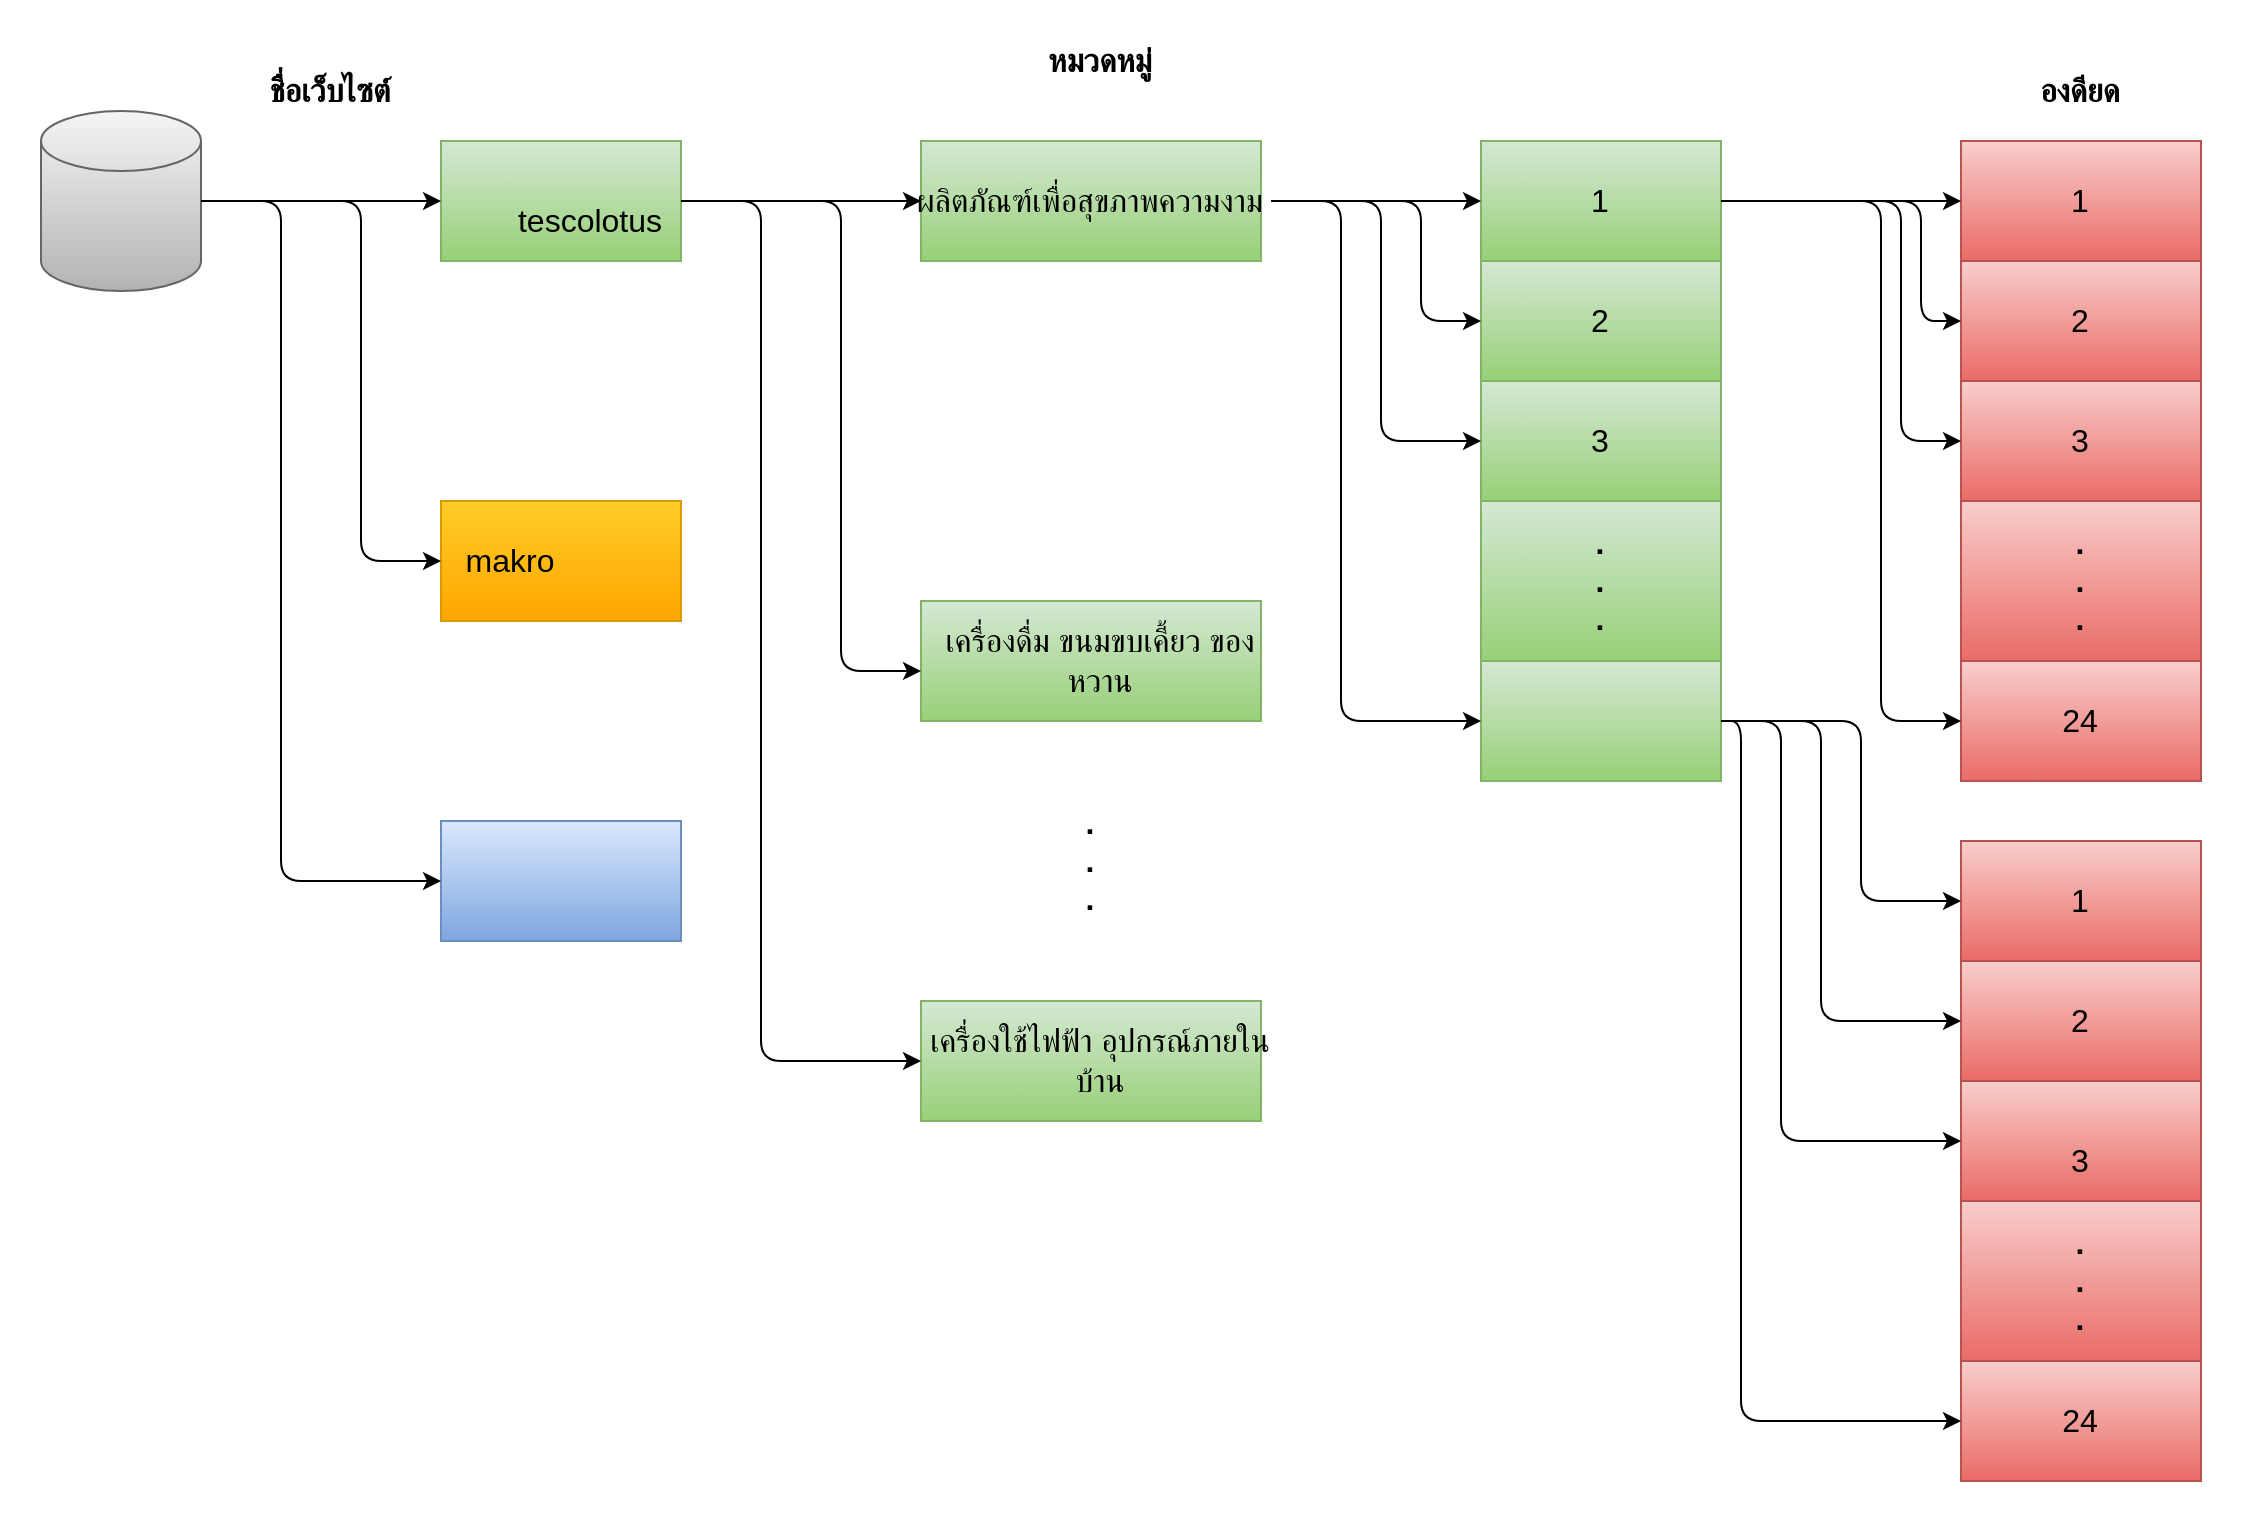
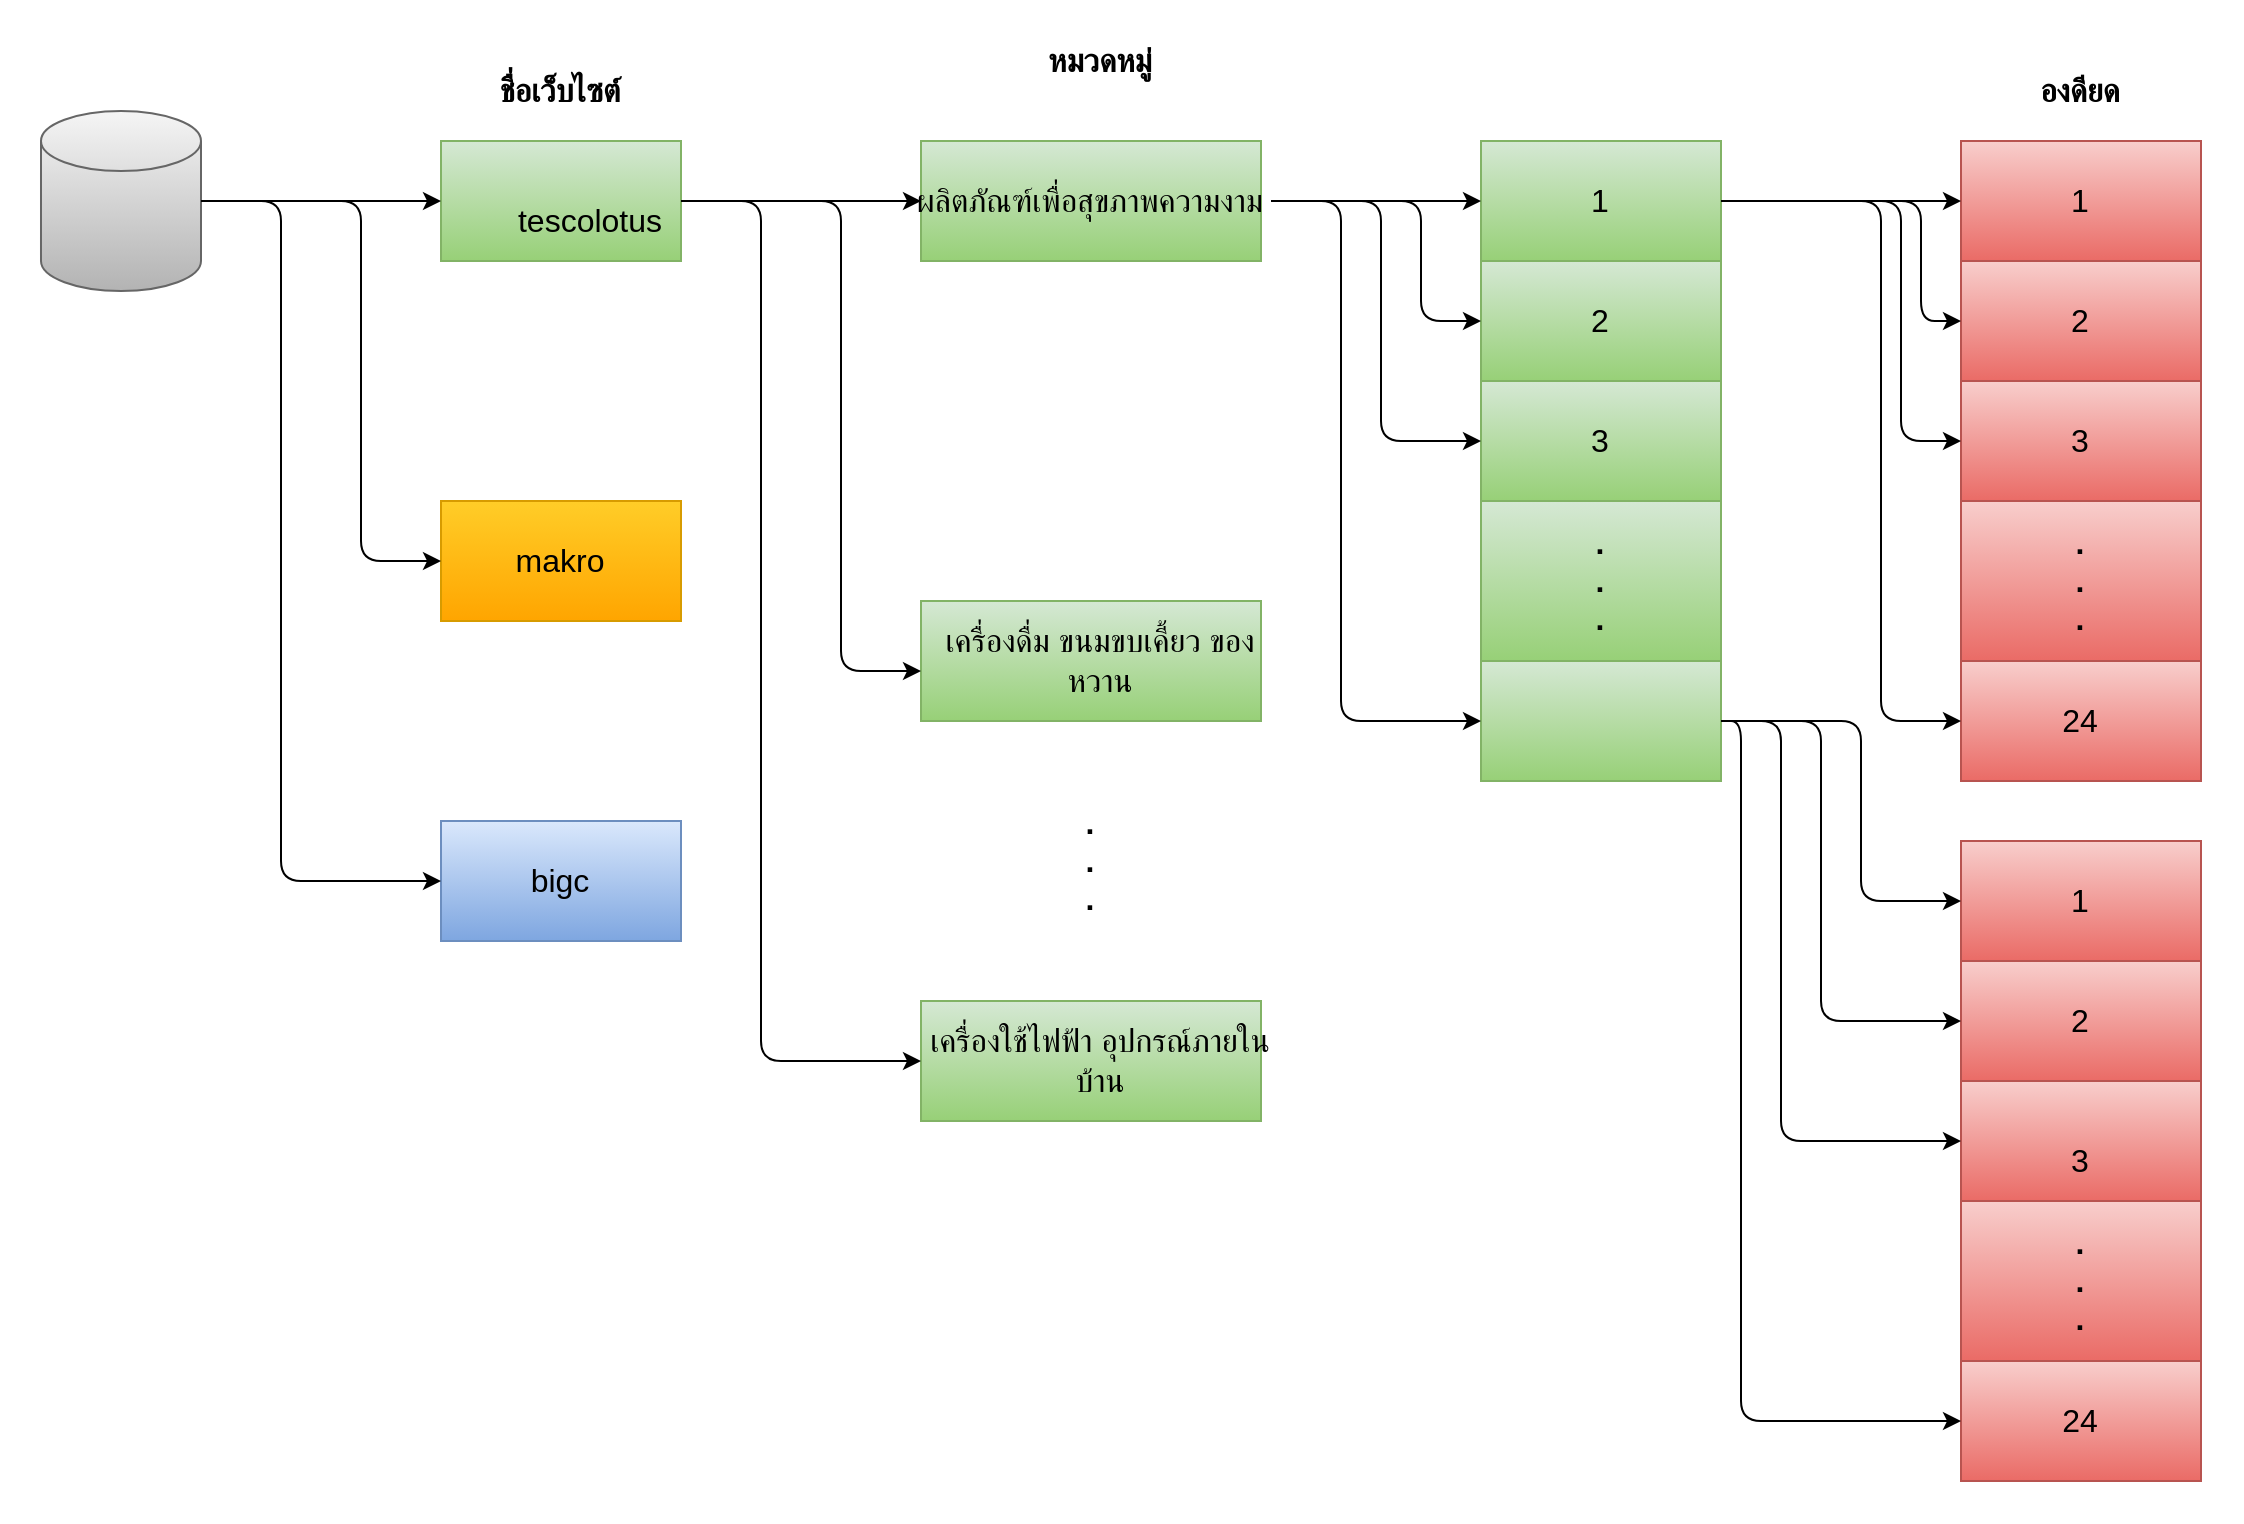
node "ชื่อเว็บไซต์": moved (331, 91) -> (561, 91)
node "makro": moved (511, 561) -> (561, 561)
node "bigc": added
